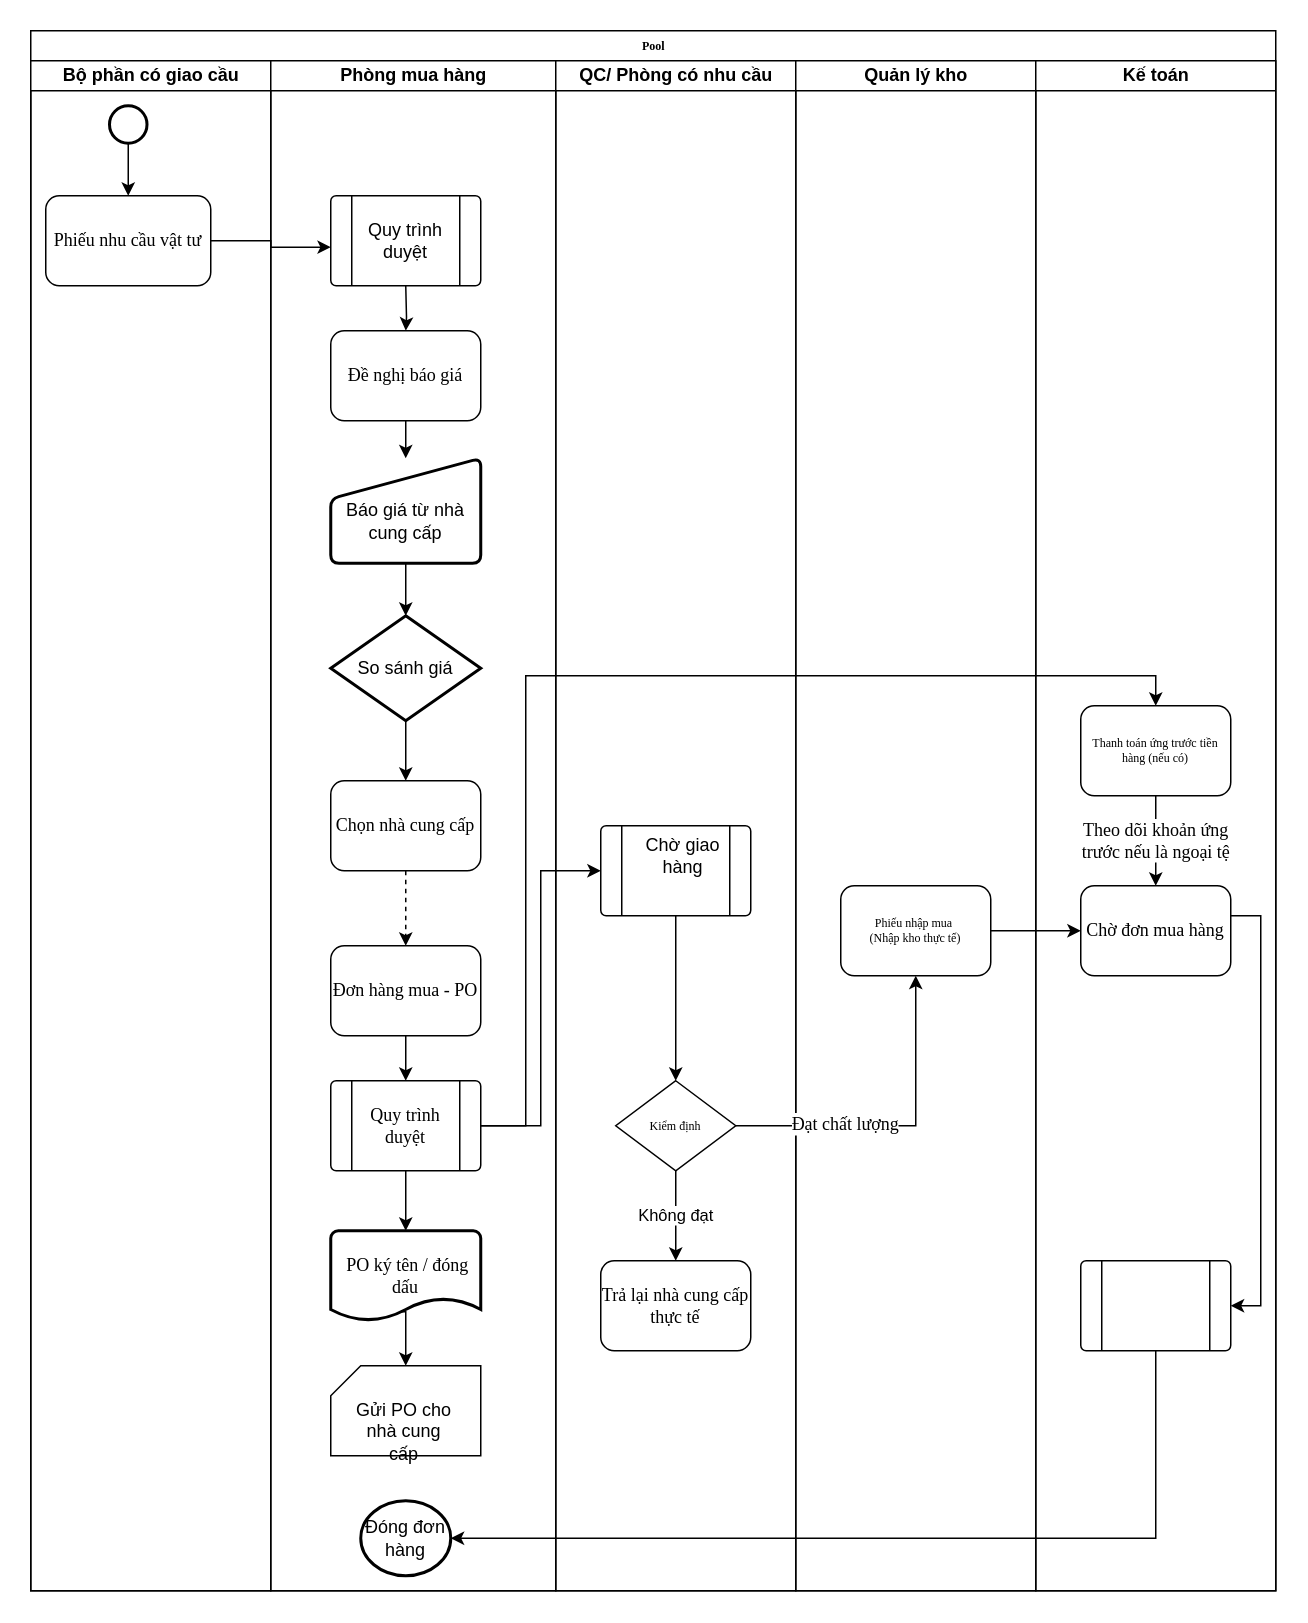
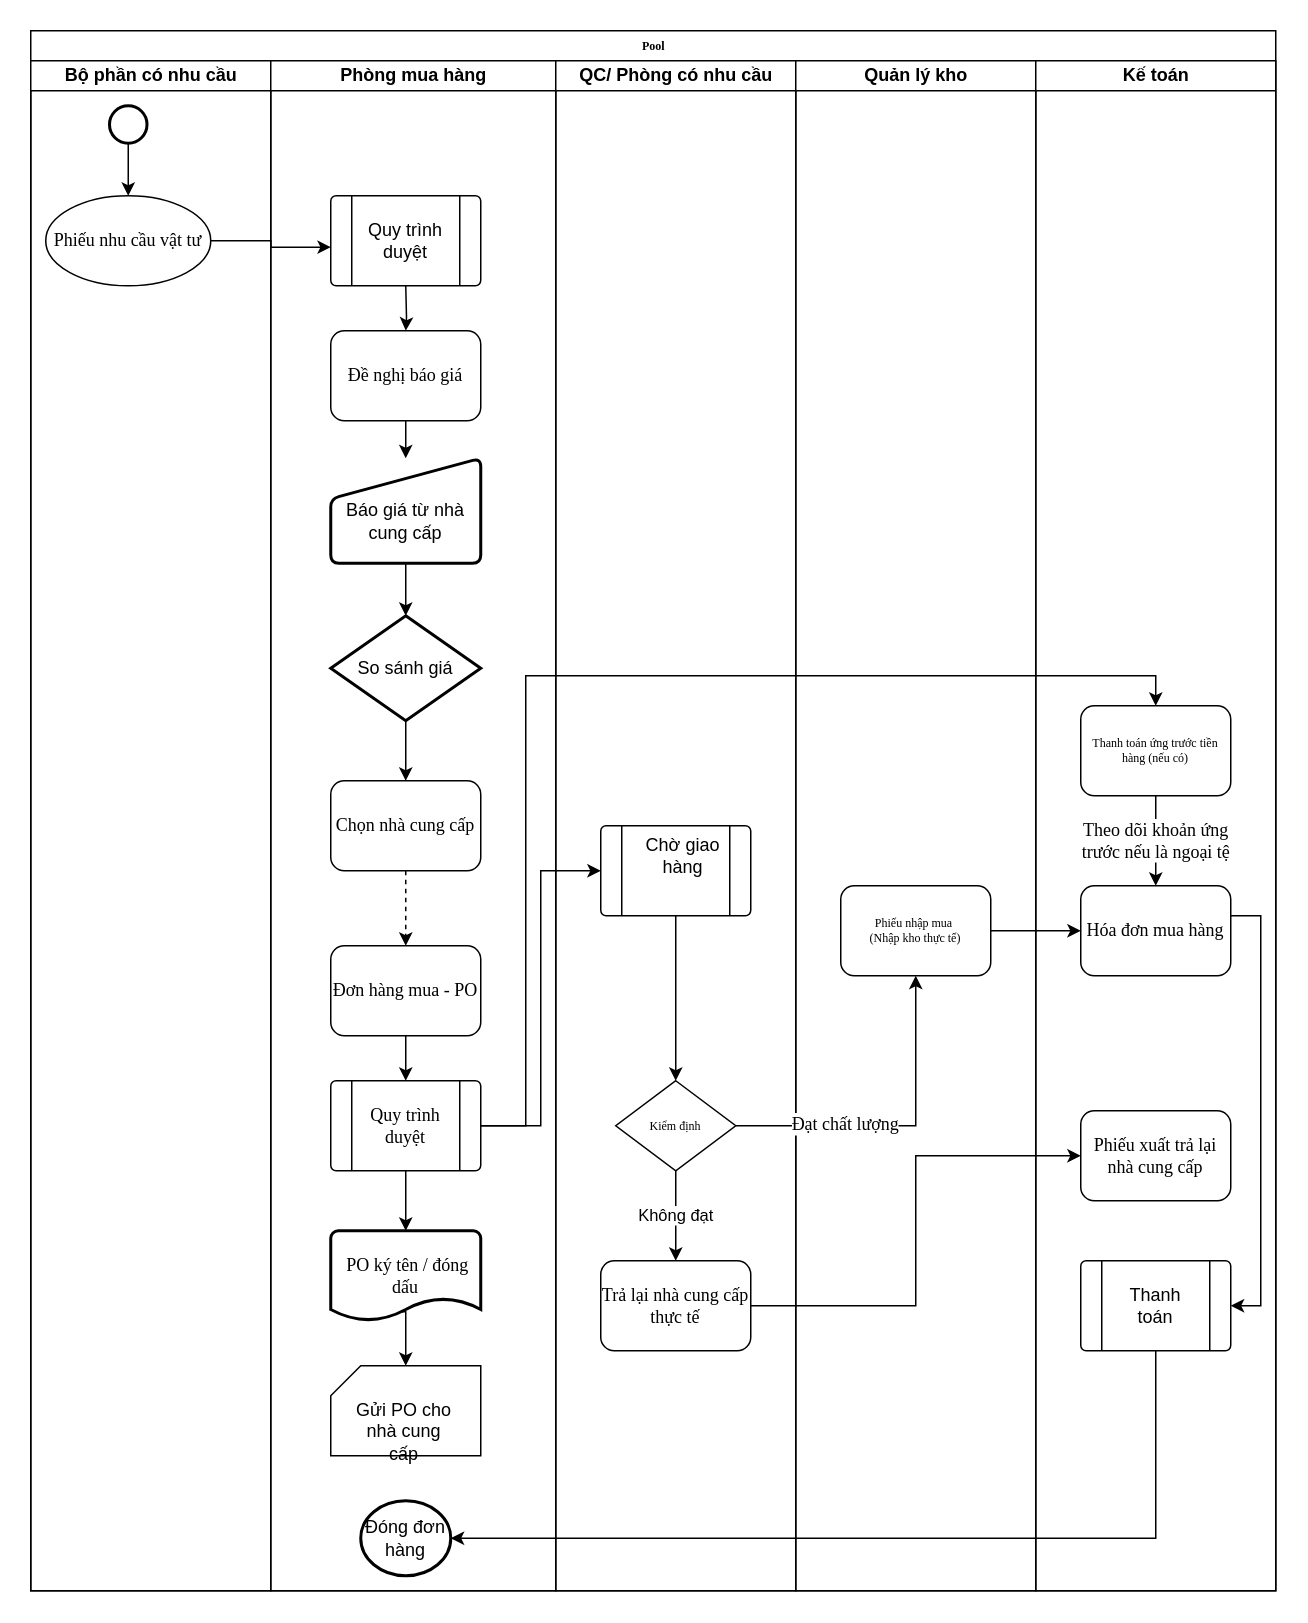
node "Bộ phần có giao cầu": label "Bộ phần có giao cầu" -> "Bộ phần có nhu cầu"
node "Phiếu nhu cầu vật tư": shape rounded rectangle -> ellipse
node "Chờ đơn mua hàng": label "Chờ đơn mua hàng" -> "Hóa đơn mua hàng"
node "Phiếu xuất trả lại nhà cung cấp": added
edge "Trả lại nhà cung cấp thực tế" -> "Phiếu xuất trả lại nhà cung cấp": added
node "Thanh toán": added
